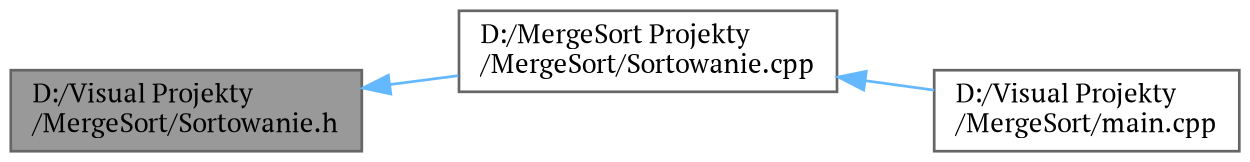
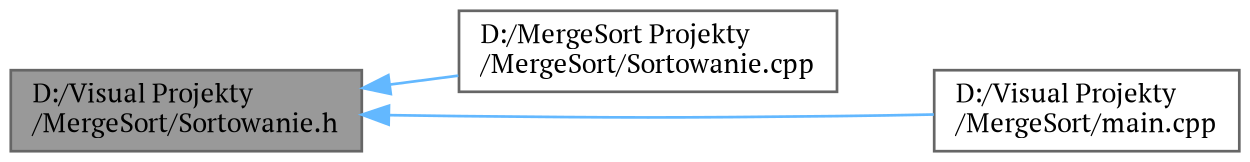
edge "D:/Visual Projekty /MergeSort/main.cpp" -> "D:/MergeSort Projekty /MergeSort/Sortowanie.cpp": now "D:/Visual Projekty /MergeSort/main.cpp" -> "D:/Visual Projekty /MergeSort/Sortowanie.h"
